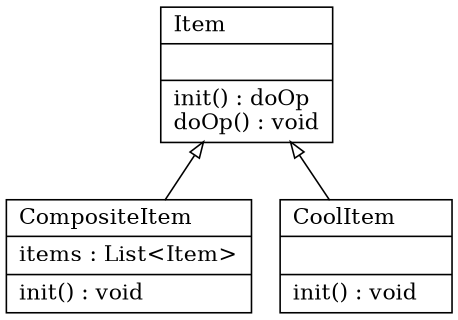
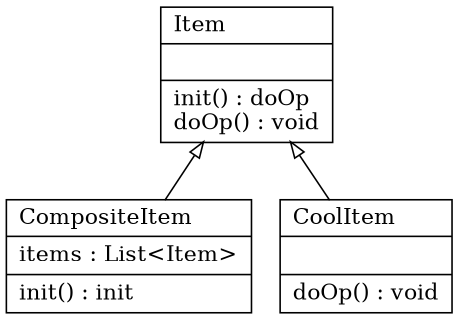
node "CompositeItem": text "init() : void" -> "init() : init"
node "CoolItem": text "init() : void" -> "doOp() : void"
